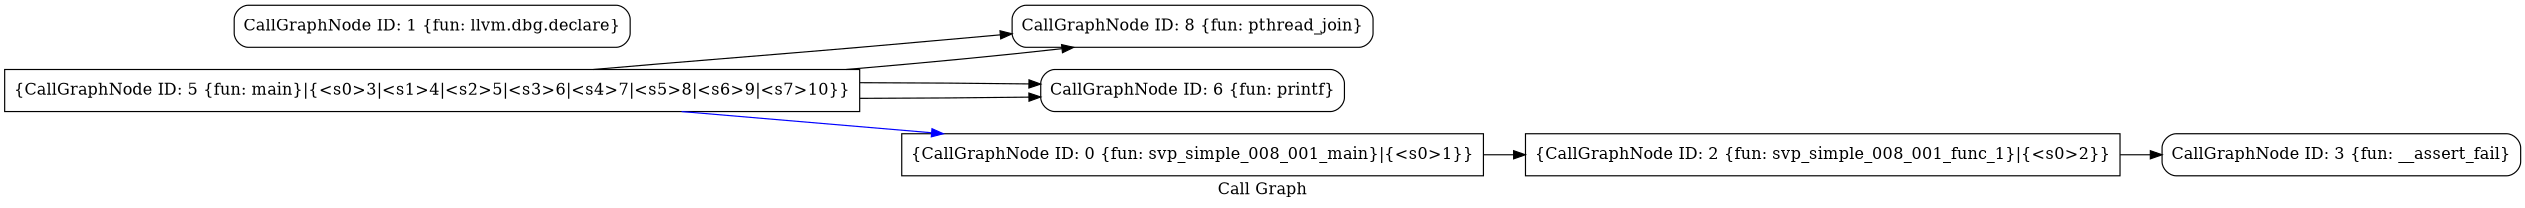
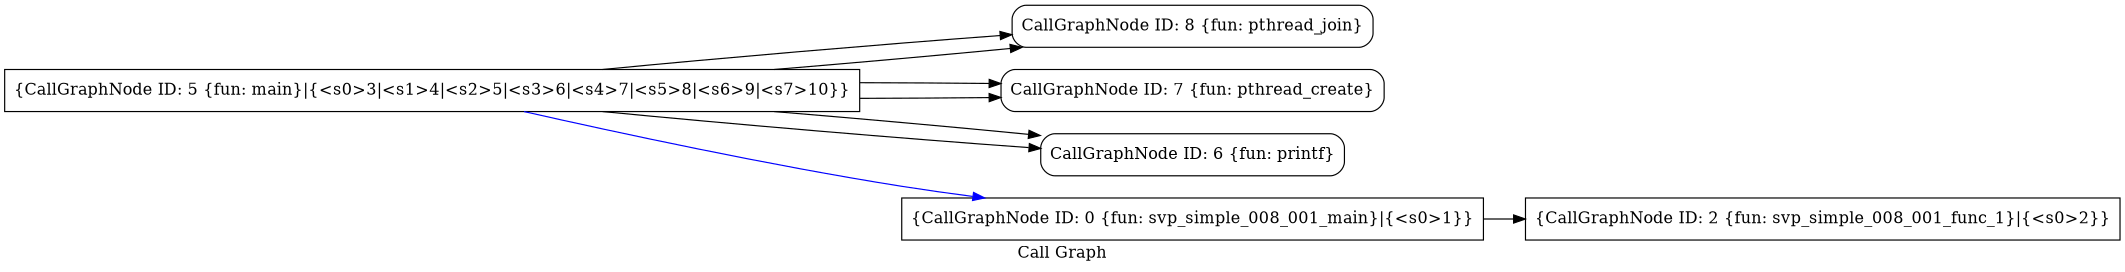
node "CallGraphNode ID: 1 {fun: llvm.dbg.declare}": removed
node "CallGraphNode ID: 7 {fun: pthread_create}": added
node "CallGraphNode ID: 3 {fun: __assert_fail}": removed
